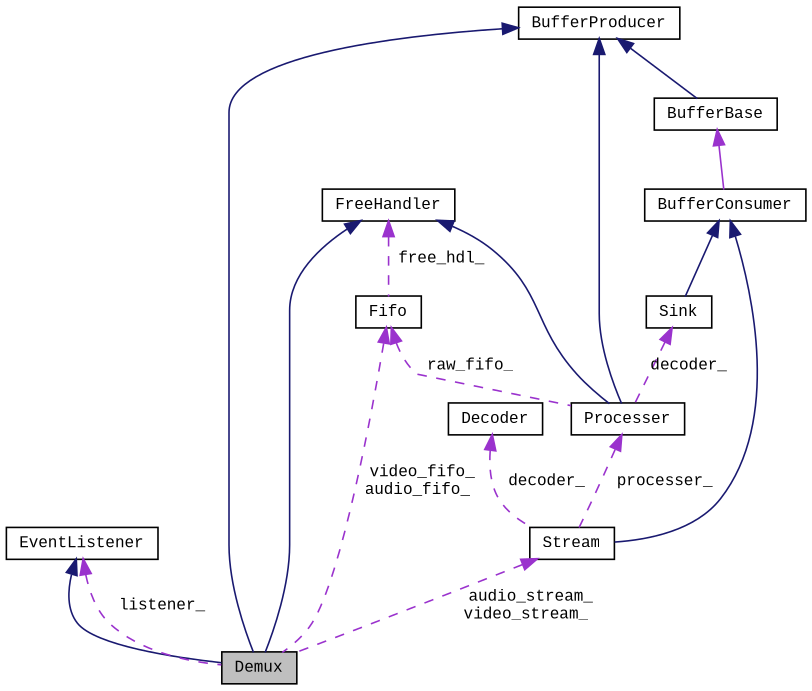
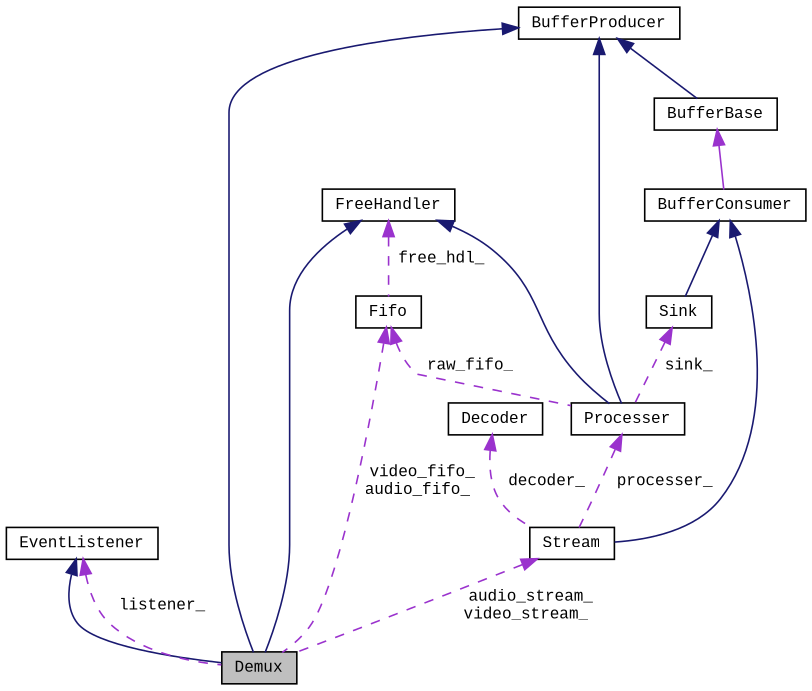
edge "Processer" -> "Sink": label " decoder_" -> " sink_"
